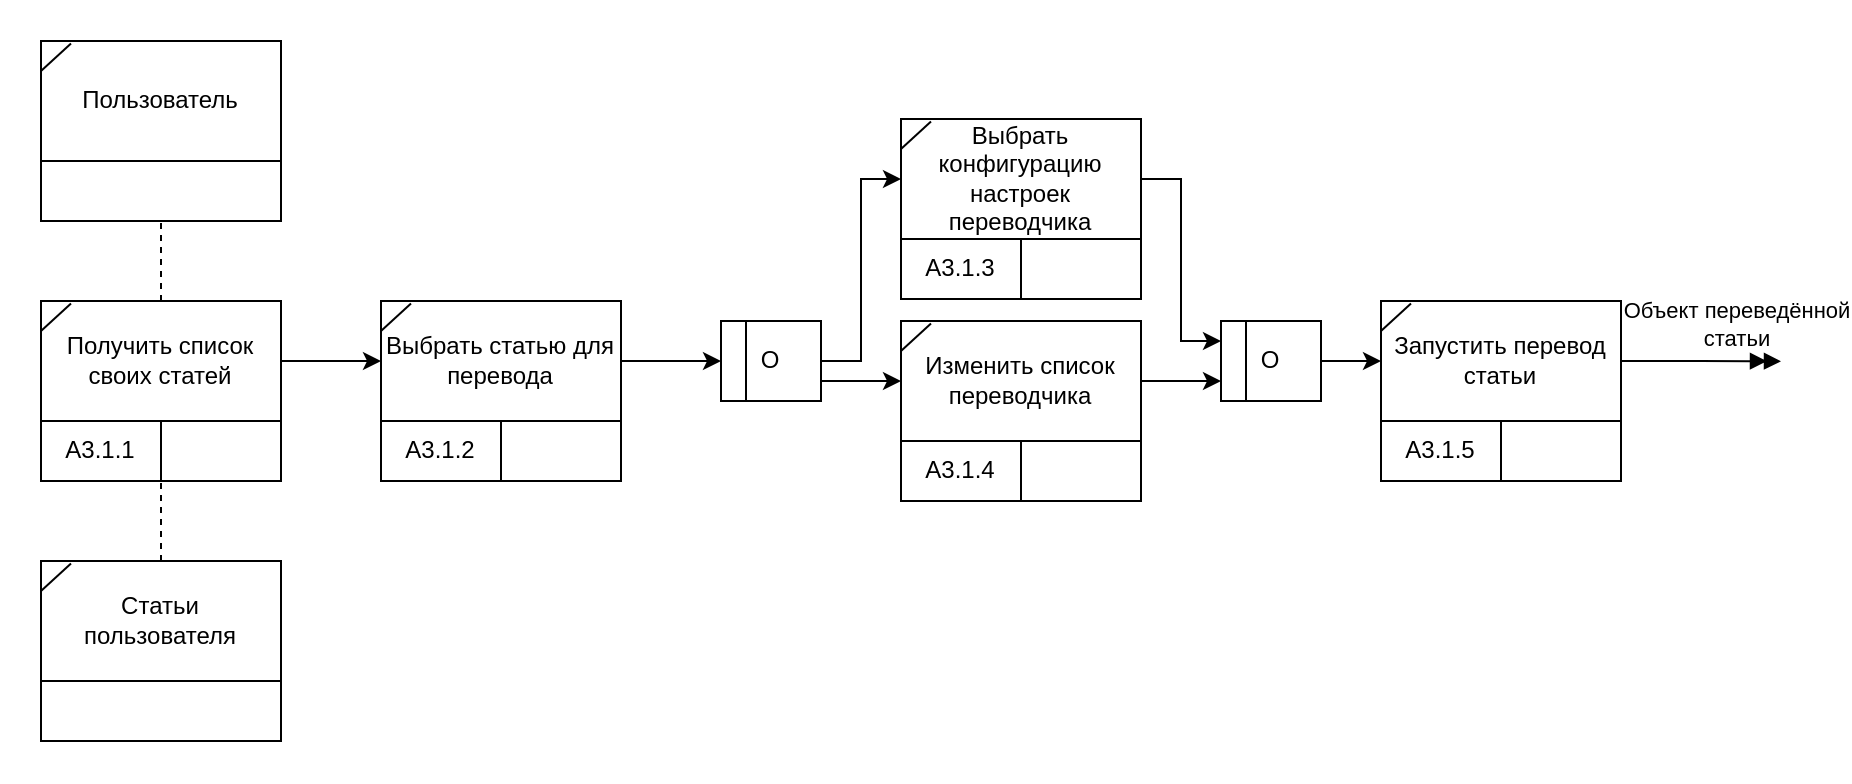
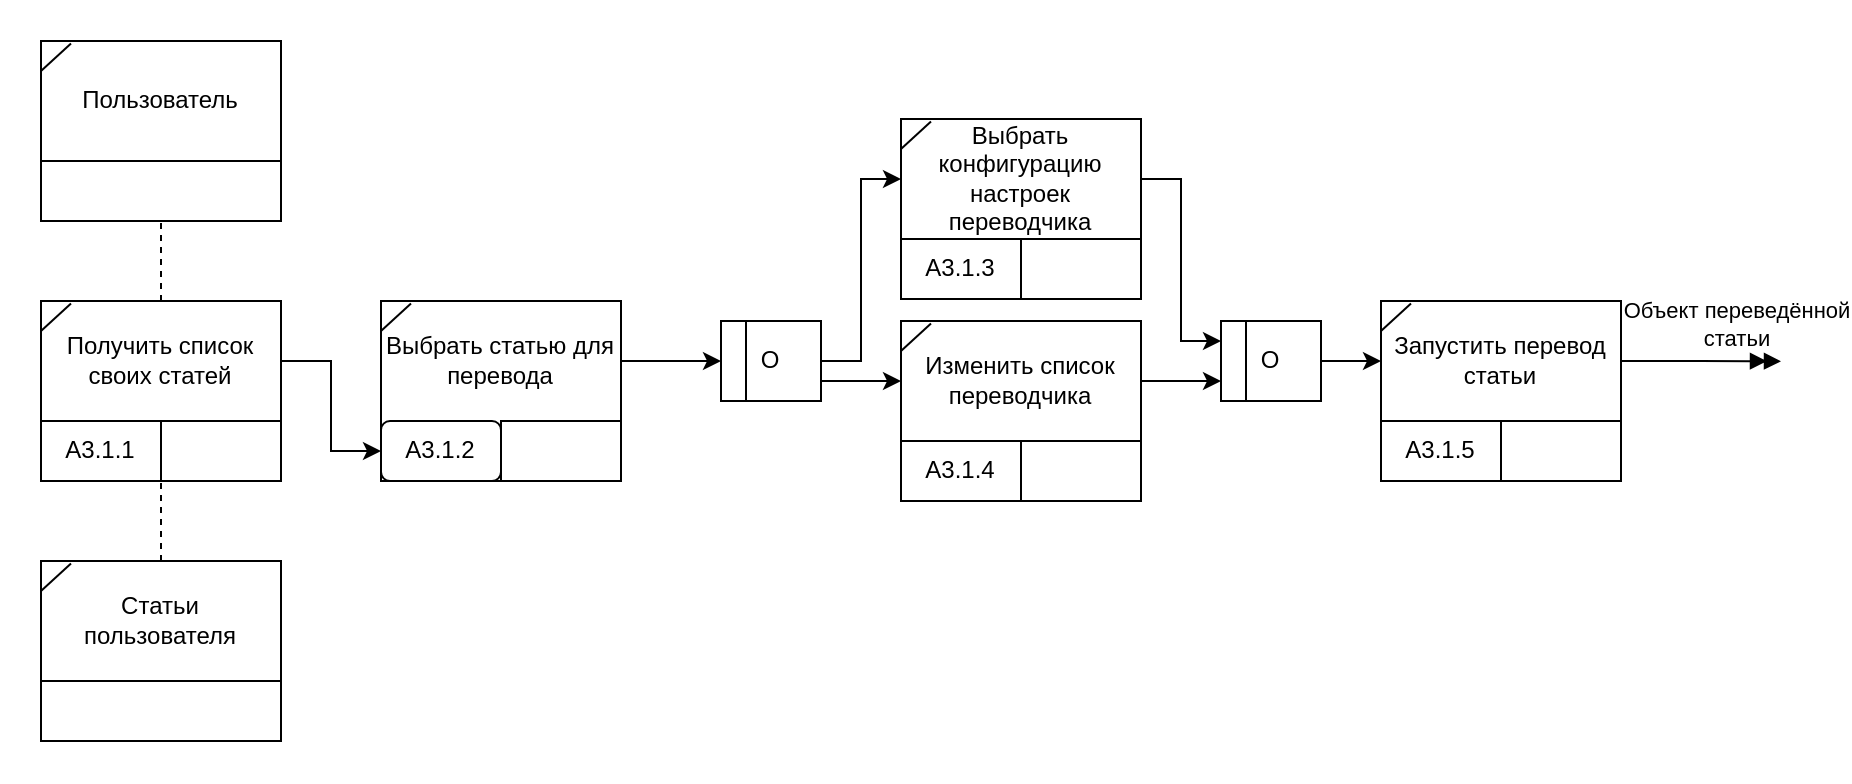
edge "Получить список своих статей" -> "Выбрать статью для перевода": now "Получить список своих статей" -> "А3.1.2"
node "А3.1.2": shape rectangle -> rounded rectangle
